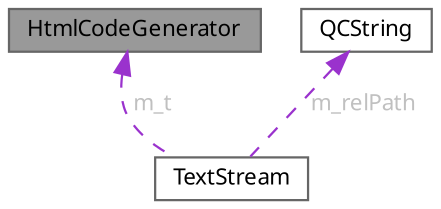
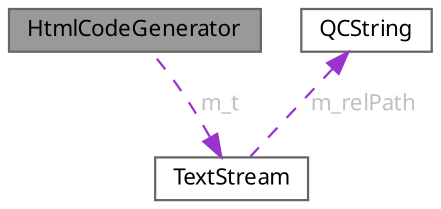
edge "TextStream" -> "HtmlCodeGenerator": reversed
